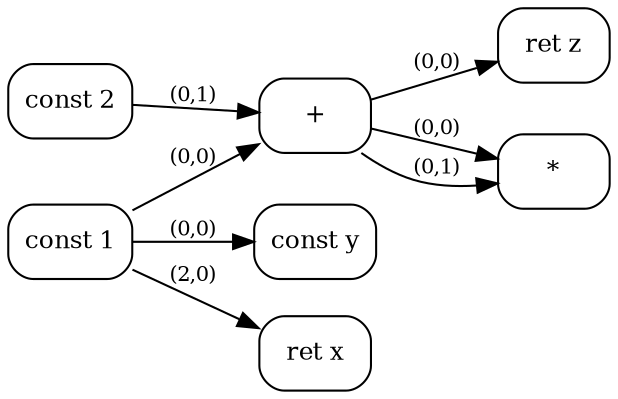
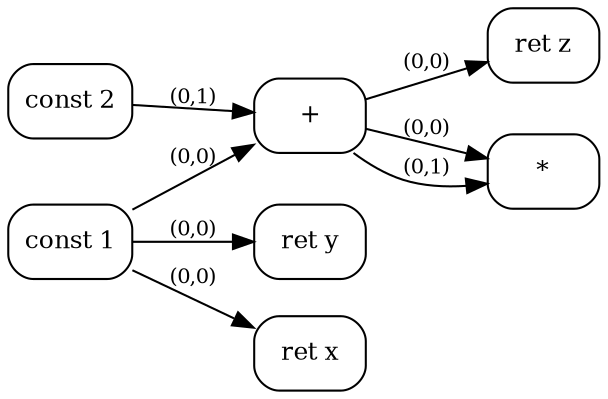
node "const y": label "const y" -> "ret y"
edge "const 1" -> "ret x": label "(2,0)" -> "(0,0)"
